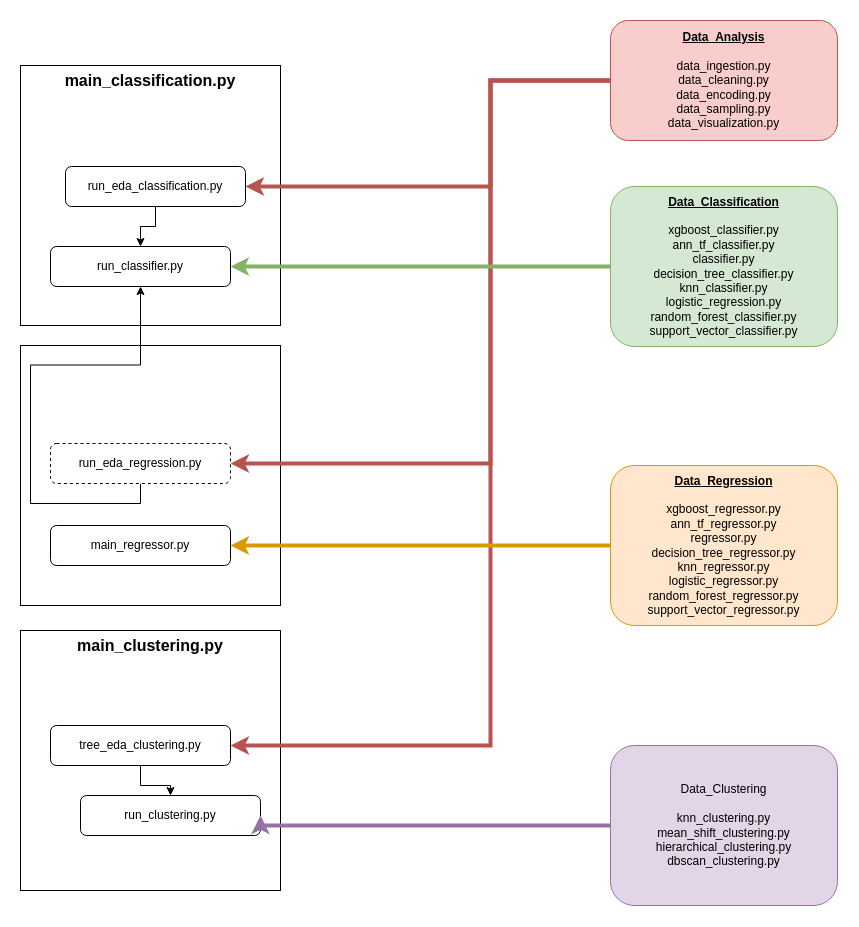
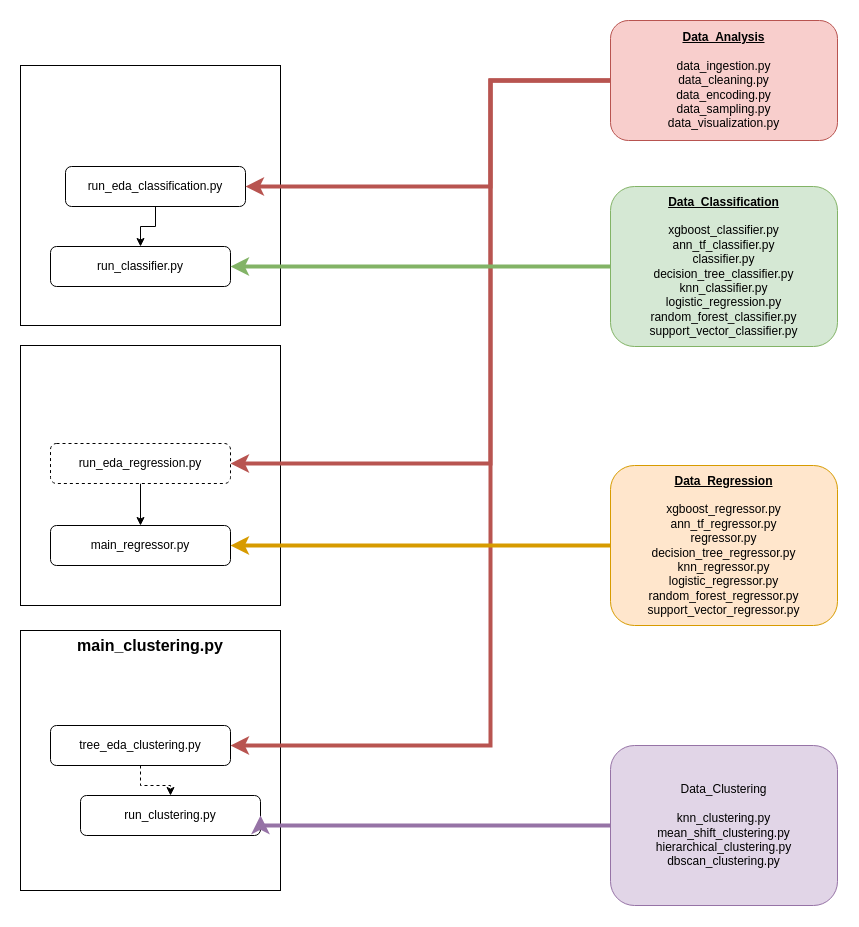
node "main_classification.py": removed
edge "run_eda_regression.py" -> "run_classifier.py": now "run_eda_regression.py" -> "main_regressor.py"
edge "tree_eda_clustering.py" -> "run_clustering.py": style solid -> dashed
